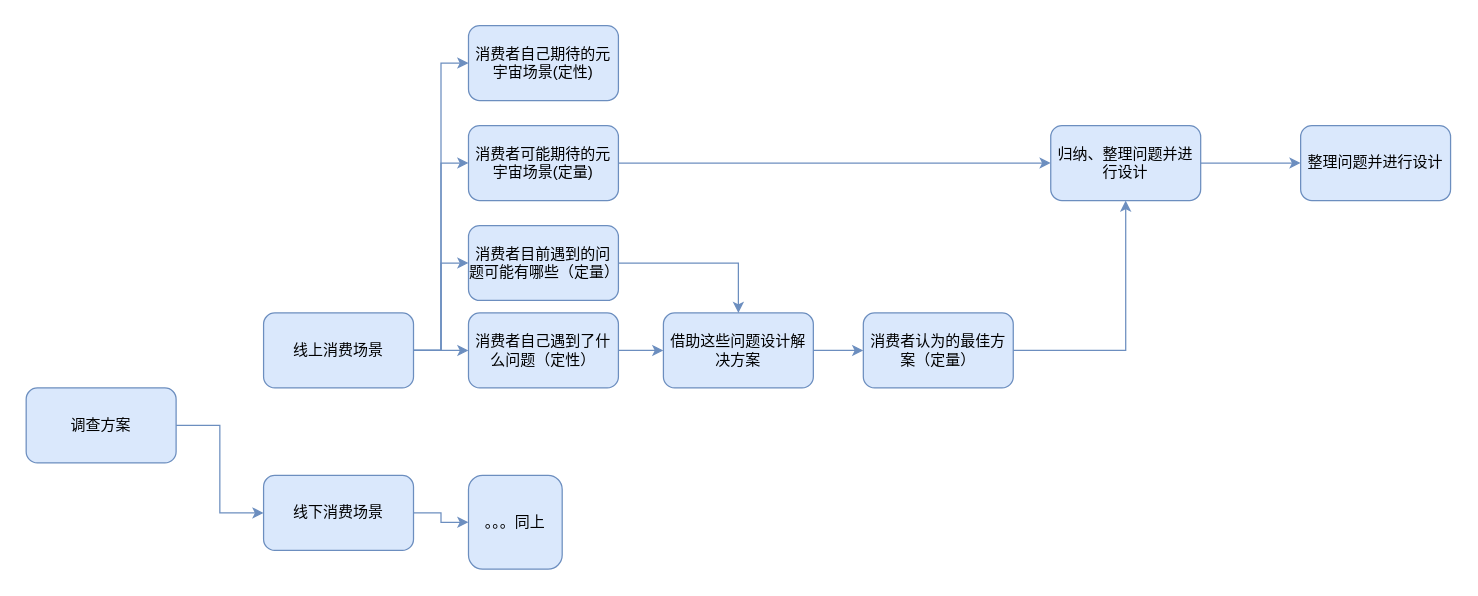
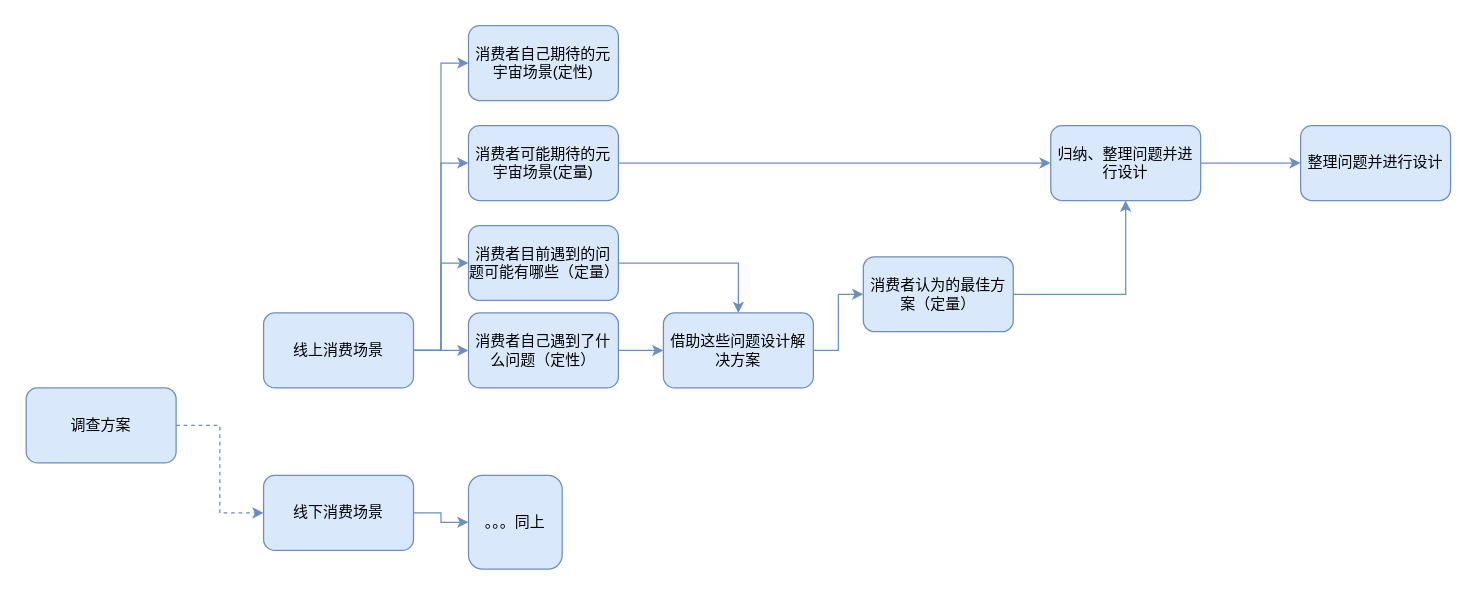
node "消费者认为的最佳方案（定量）": moved (938, 351) -> (938, 294)
edge "调查方案" -> "线下消费场景": style solid -> dashed
